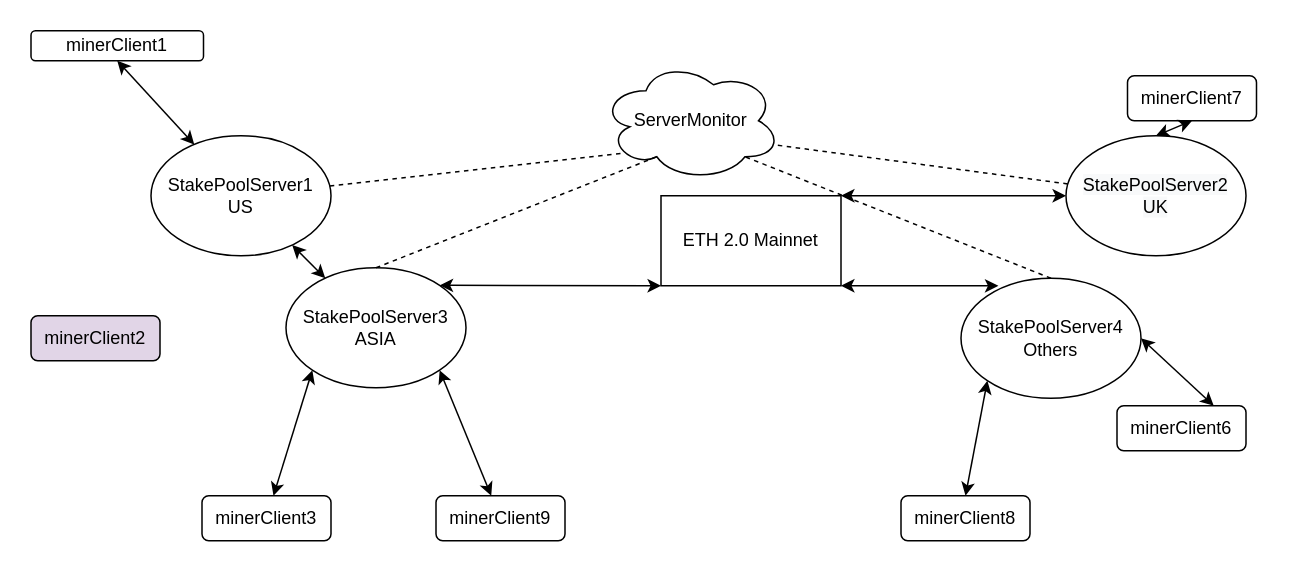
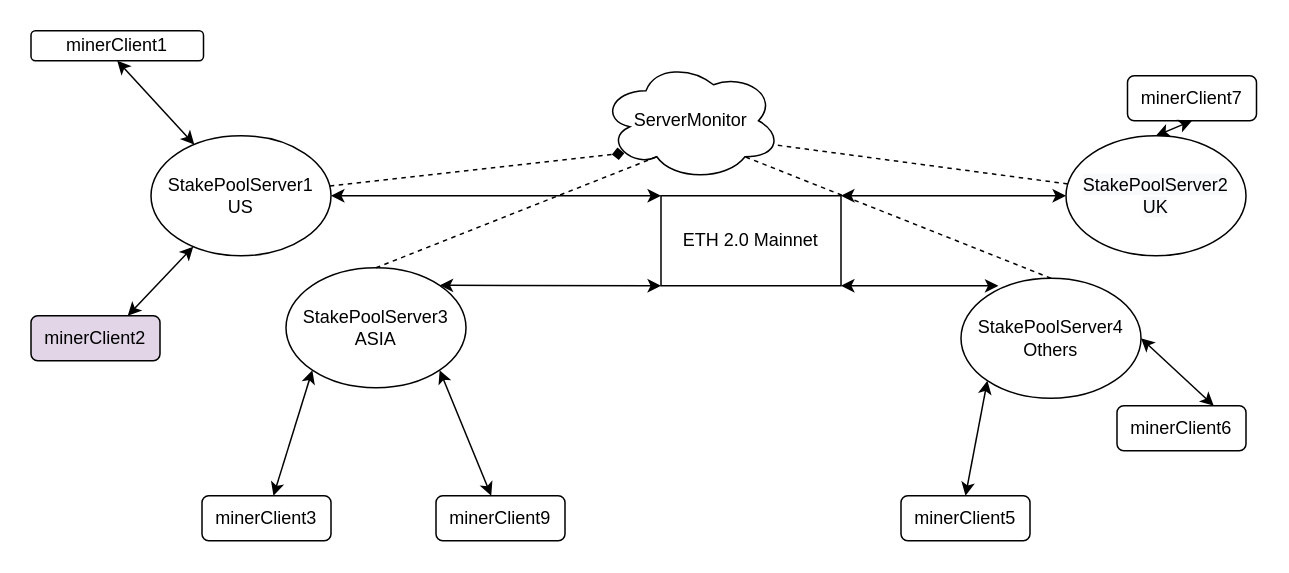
edge "ServerMonitor" -- "StakePoolServer1 US": arrowhead none -> diamond
edge "StakePoolServer1 US" -- "ETH 2.0 Mainnet": added
edge "StakePoolServer1 US" -- "StakePoolServer3 ASIA": now "StakePoolServer1 US" -- "minerClient2"
node "minerClient8": label "minerClient8" -> "minerClient5"
